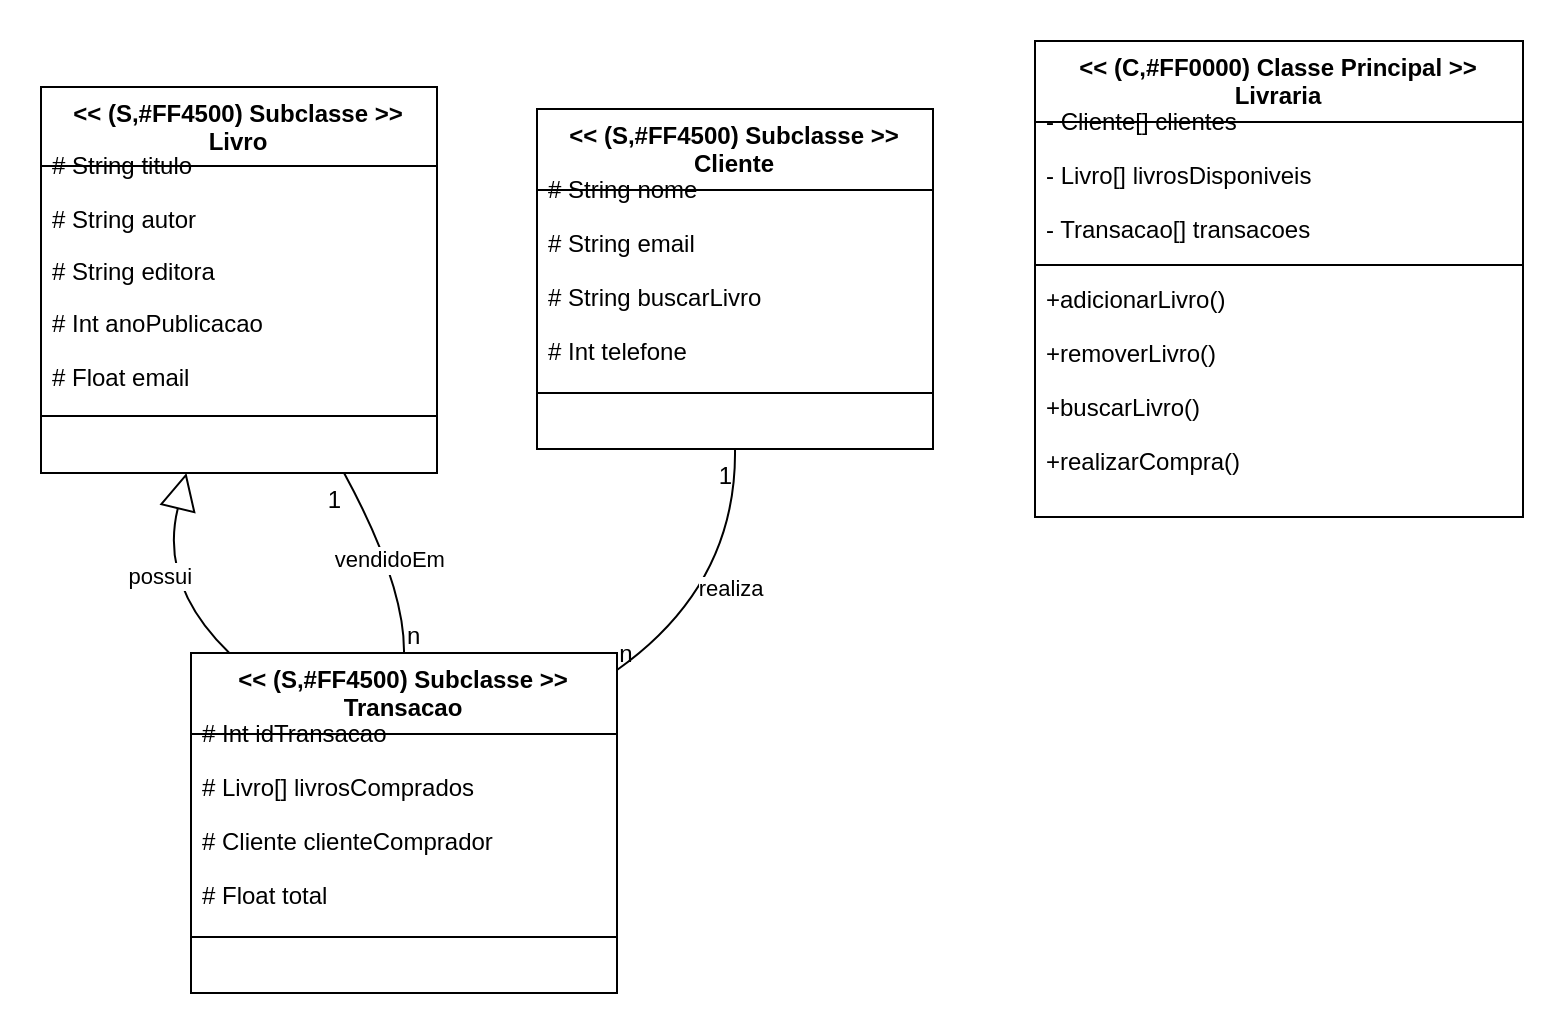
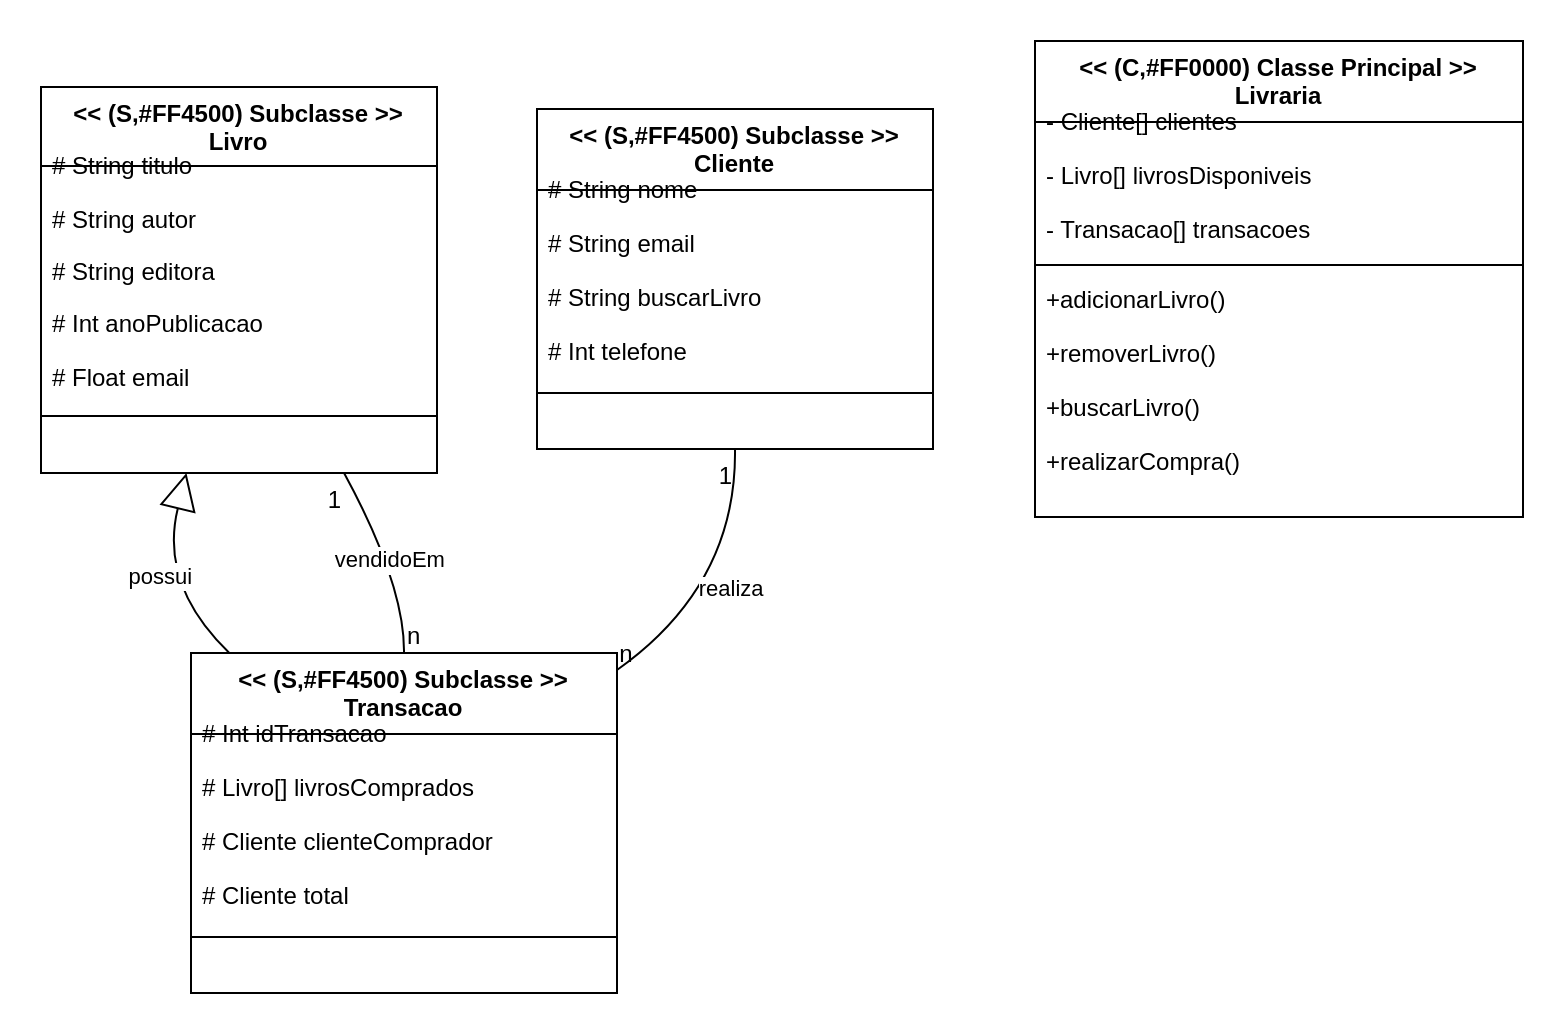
node "# Float total": label "# Float total" -> "# Cliente total"
